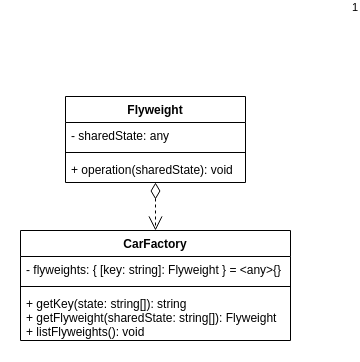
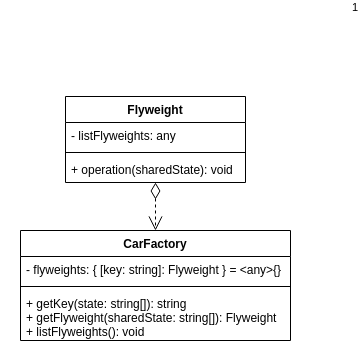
node "- sharedState: any": label "- sharedState: any" -> "- listFlyweights: any"
